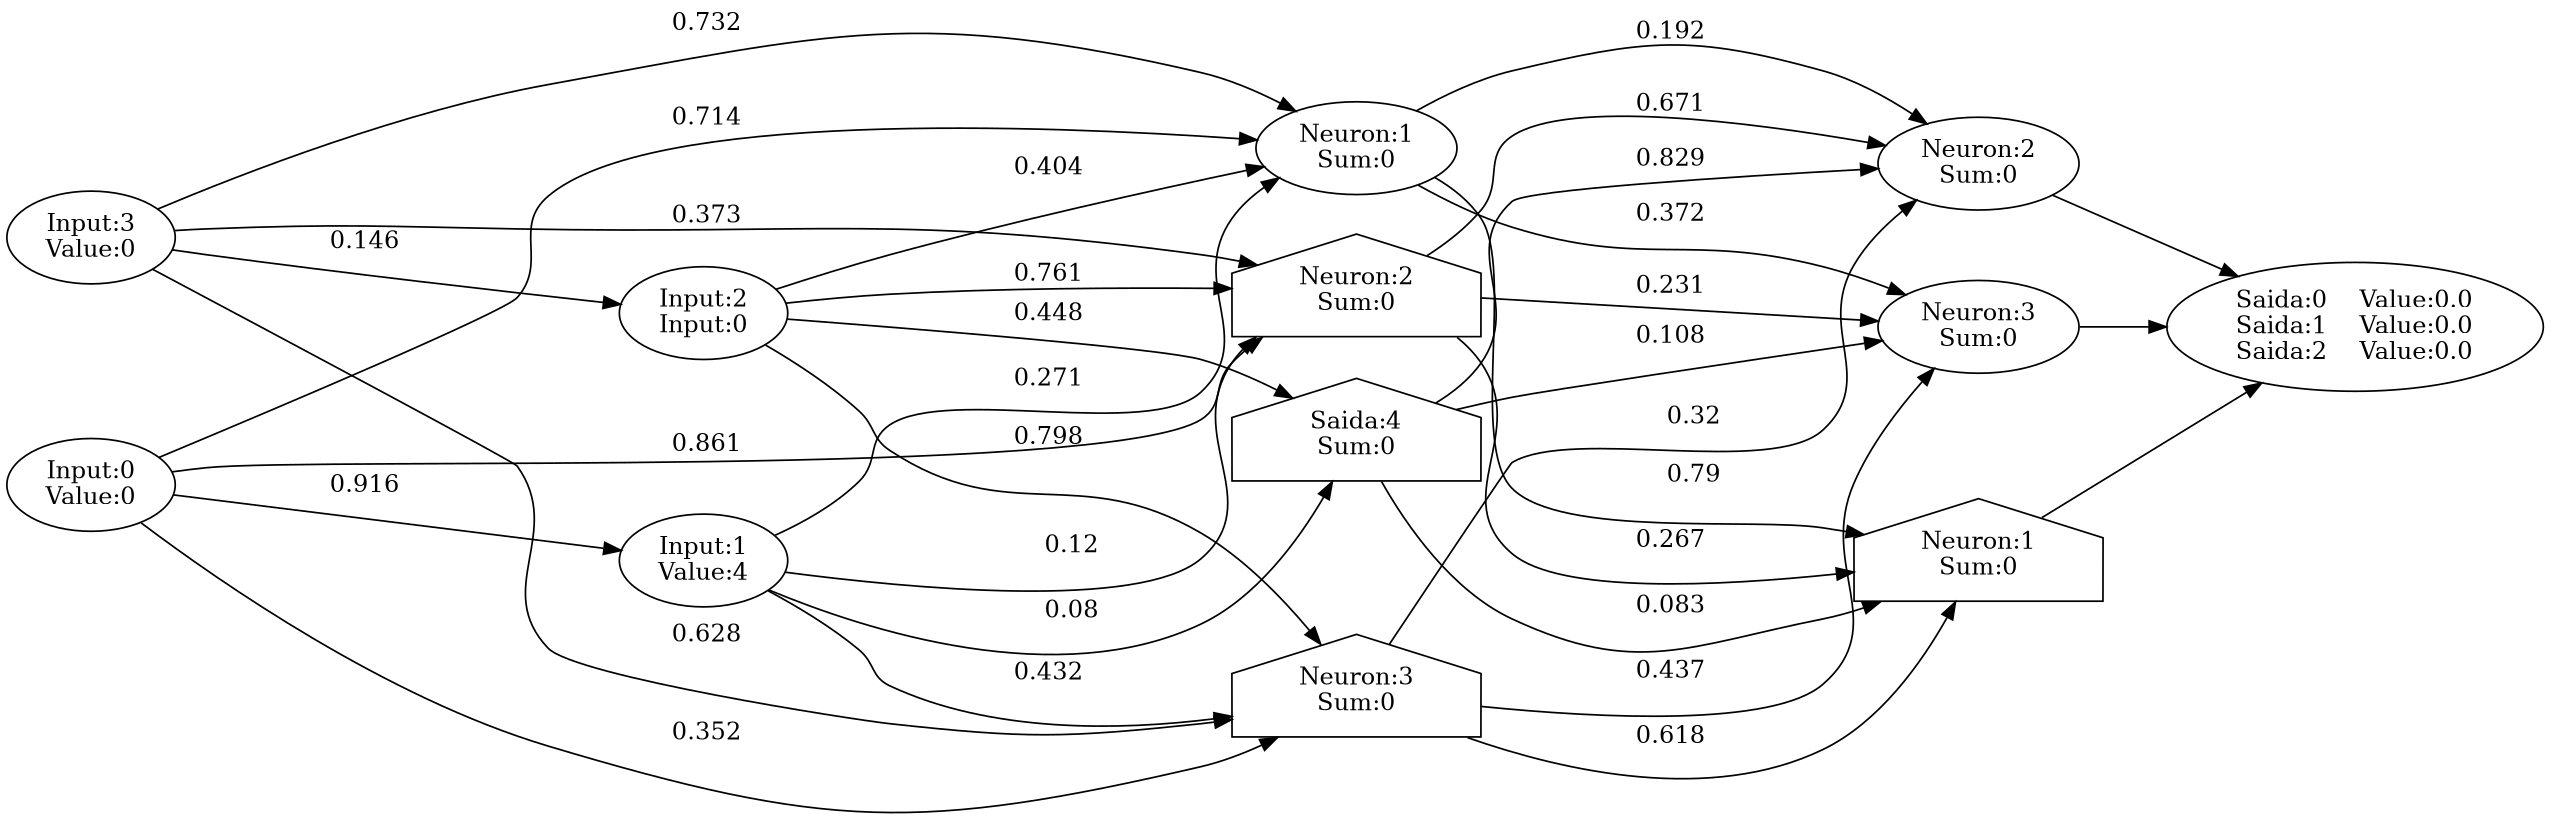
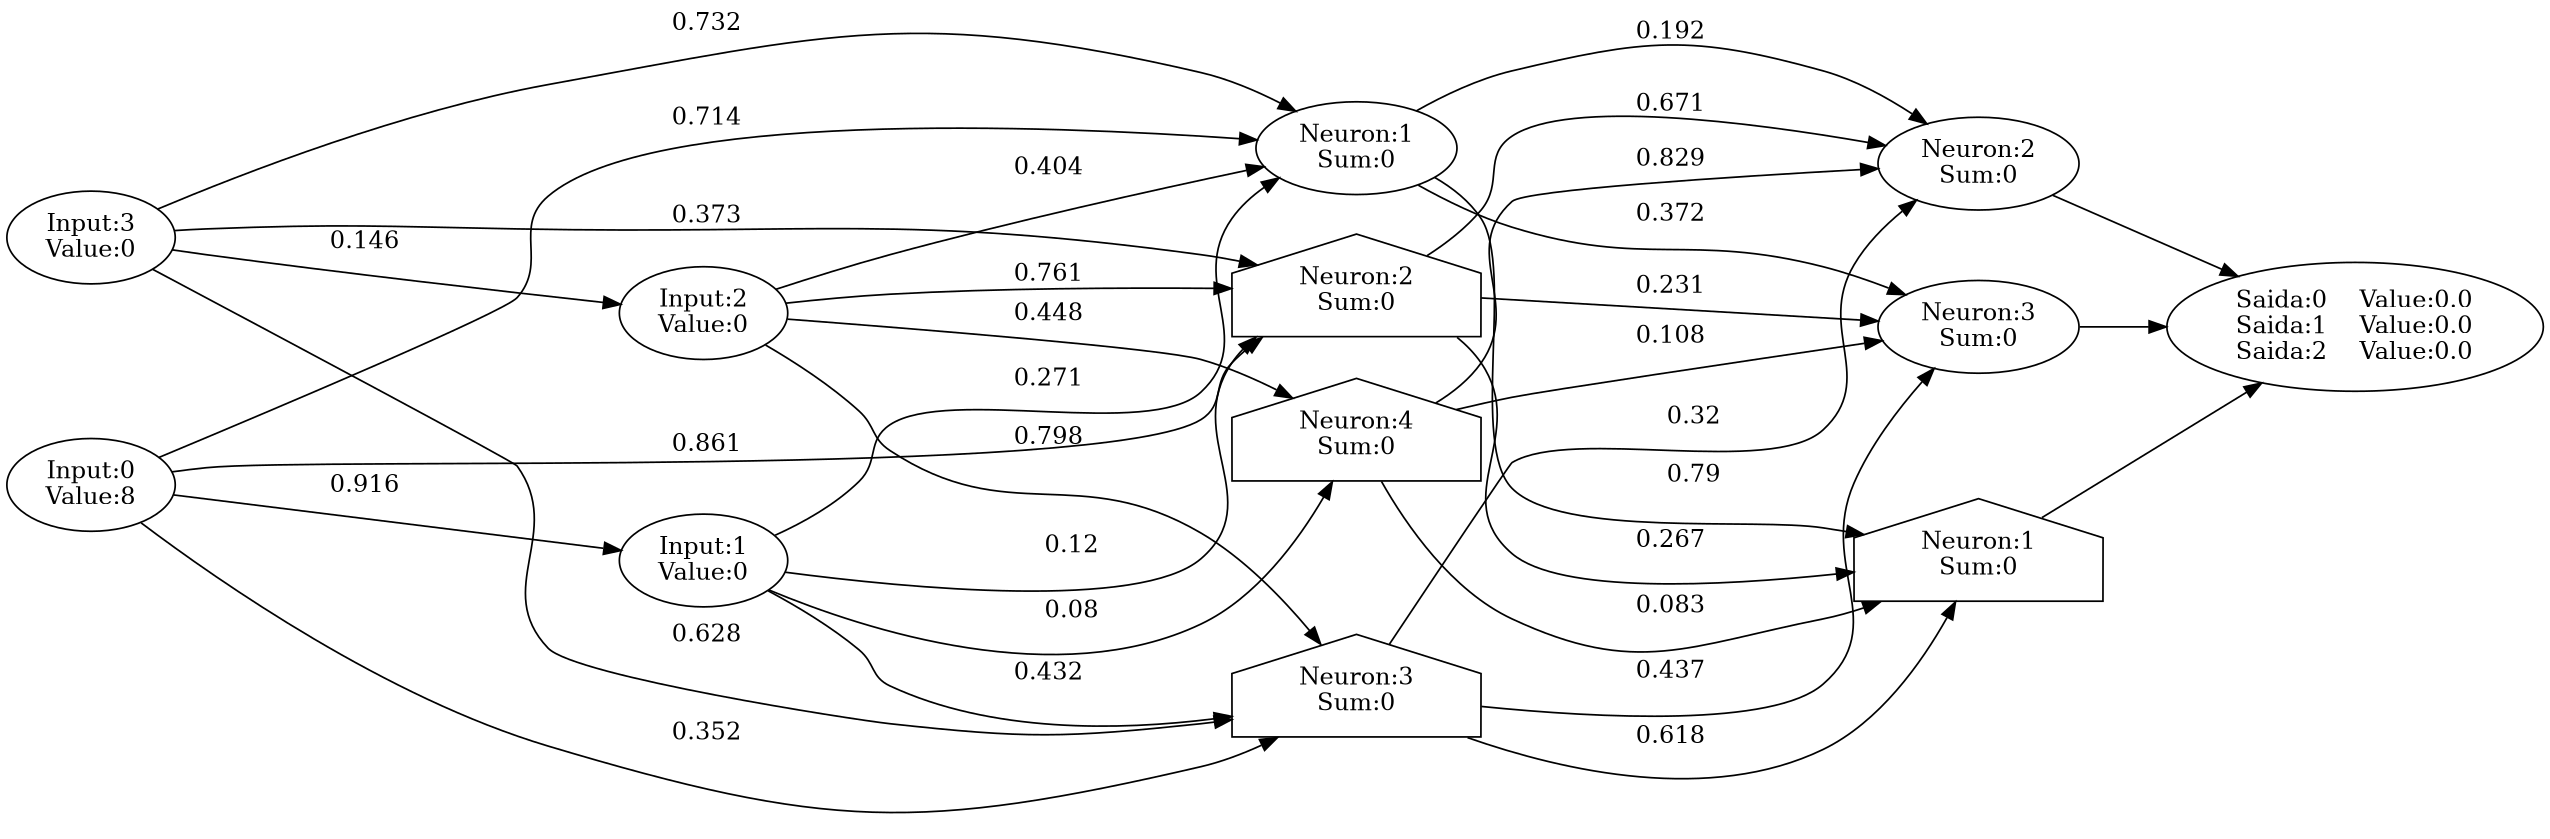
node "Input:2 Input:0": label "Input:2 Input:0" -> "Input:2 Value:0"
node "Saida:4 Sum:0": label "Saida:4 Sum:0" -> "Neuron:4 Sum:0"
node "Input:0 Value:0": label "Input:0 Value:0" -> "Input:0 Value:8"
node "Input:1 Value:4": label "Input:1 Value:4" -> "Input:1 Value:0"
